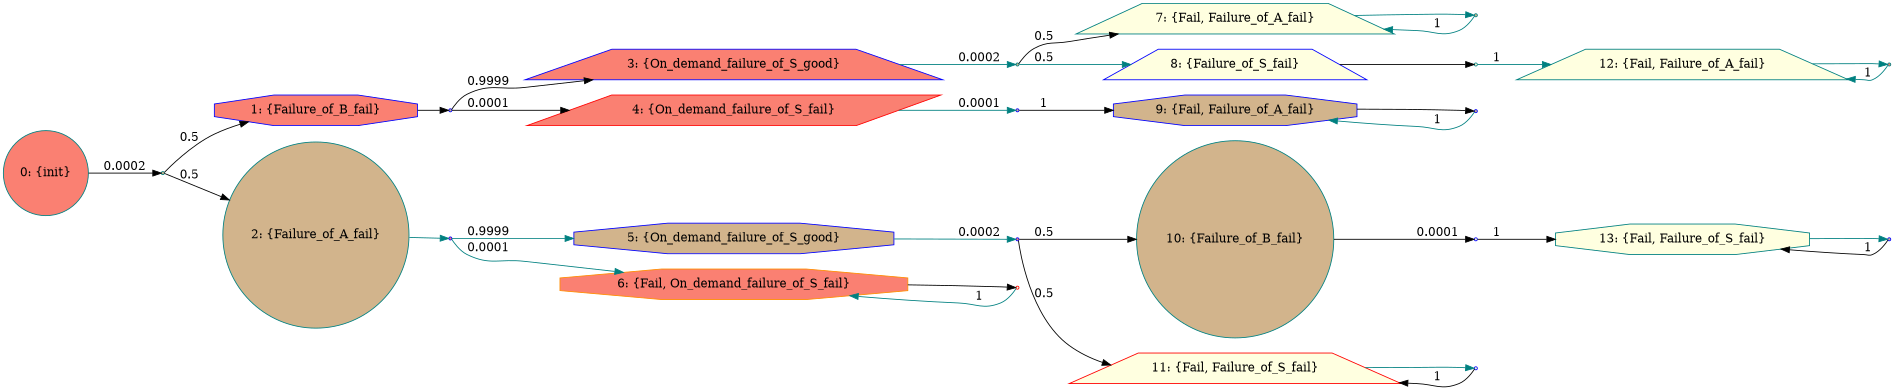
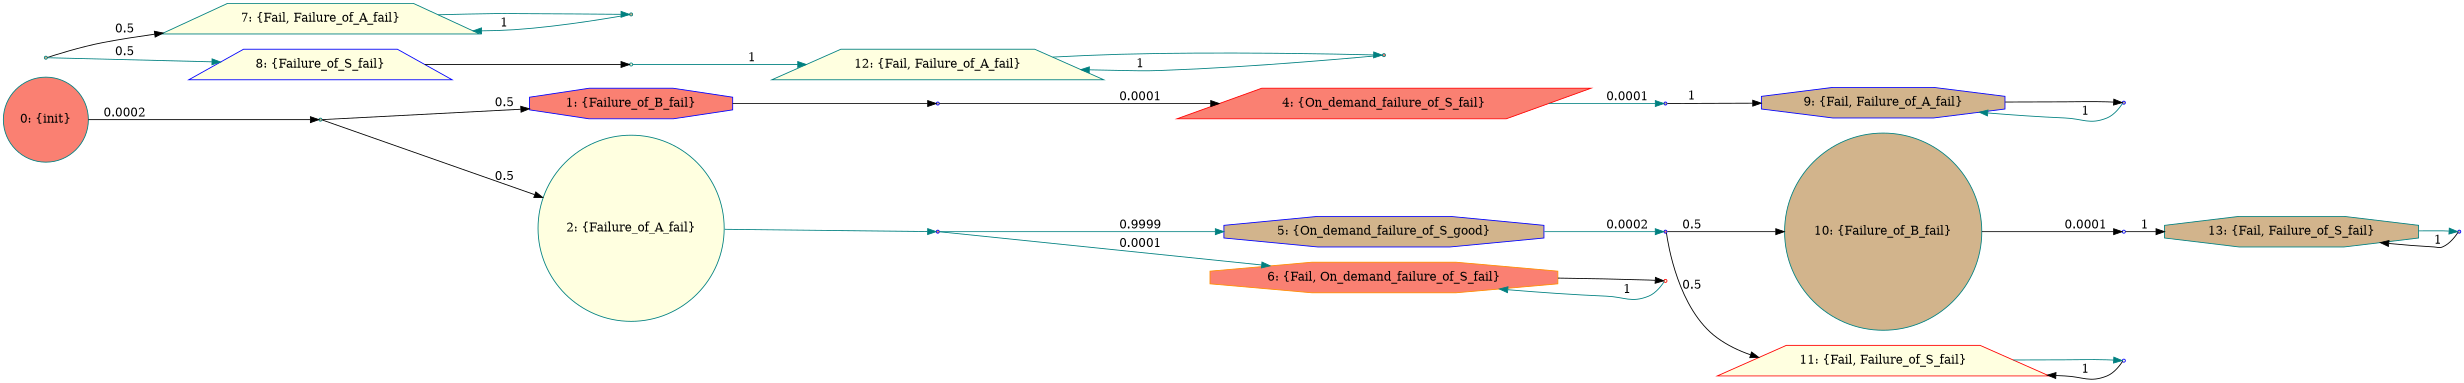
node "3: {On_demand_failure_of_S_good}": removed
node "2: {Failure_of_A_fail}": fillcolor tan -> lightyellow
node "13: {Fail, Failure_of_S_fail}": fillcolor lightyellow -> tan
